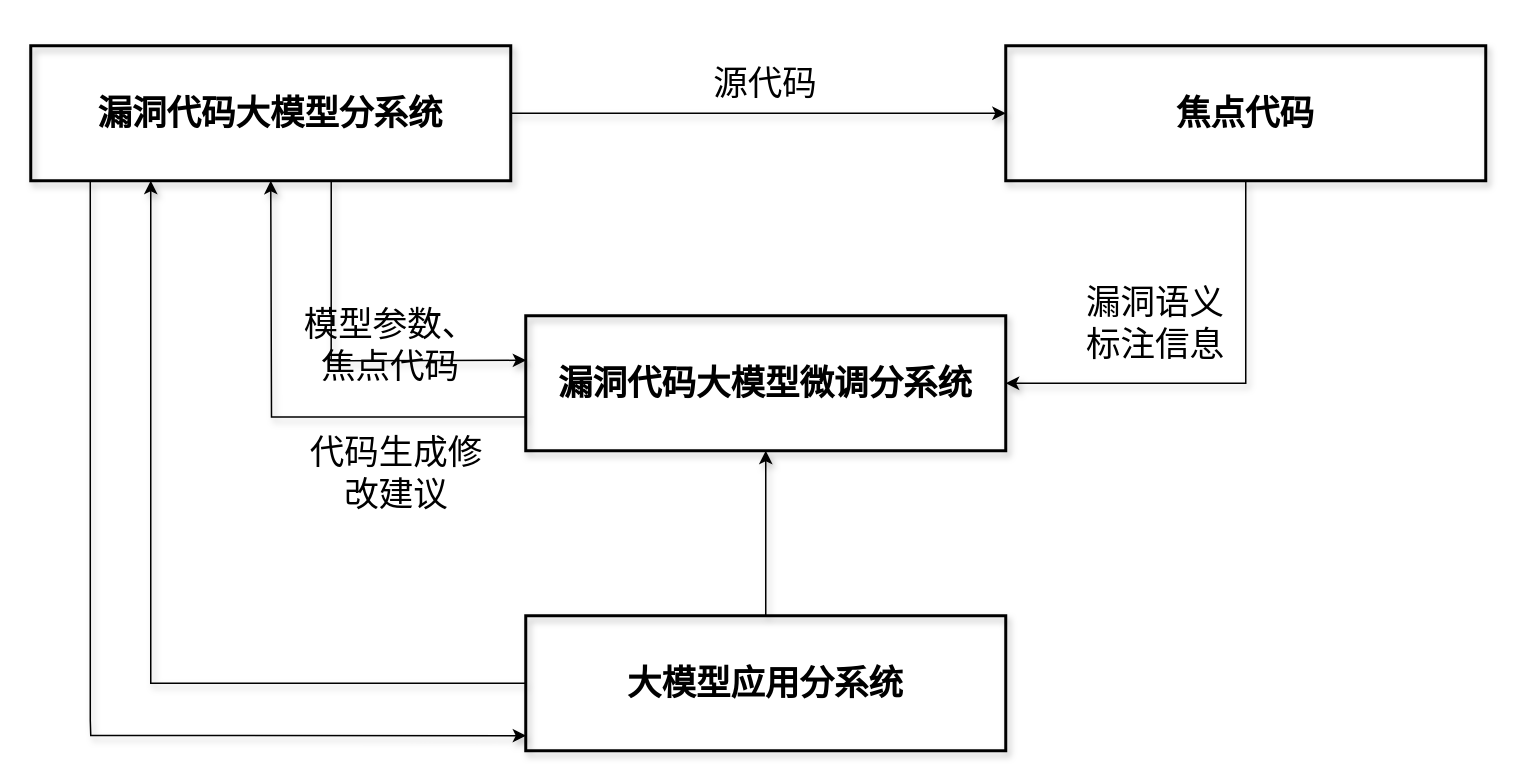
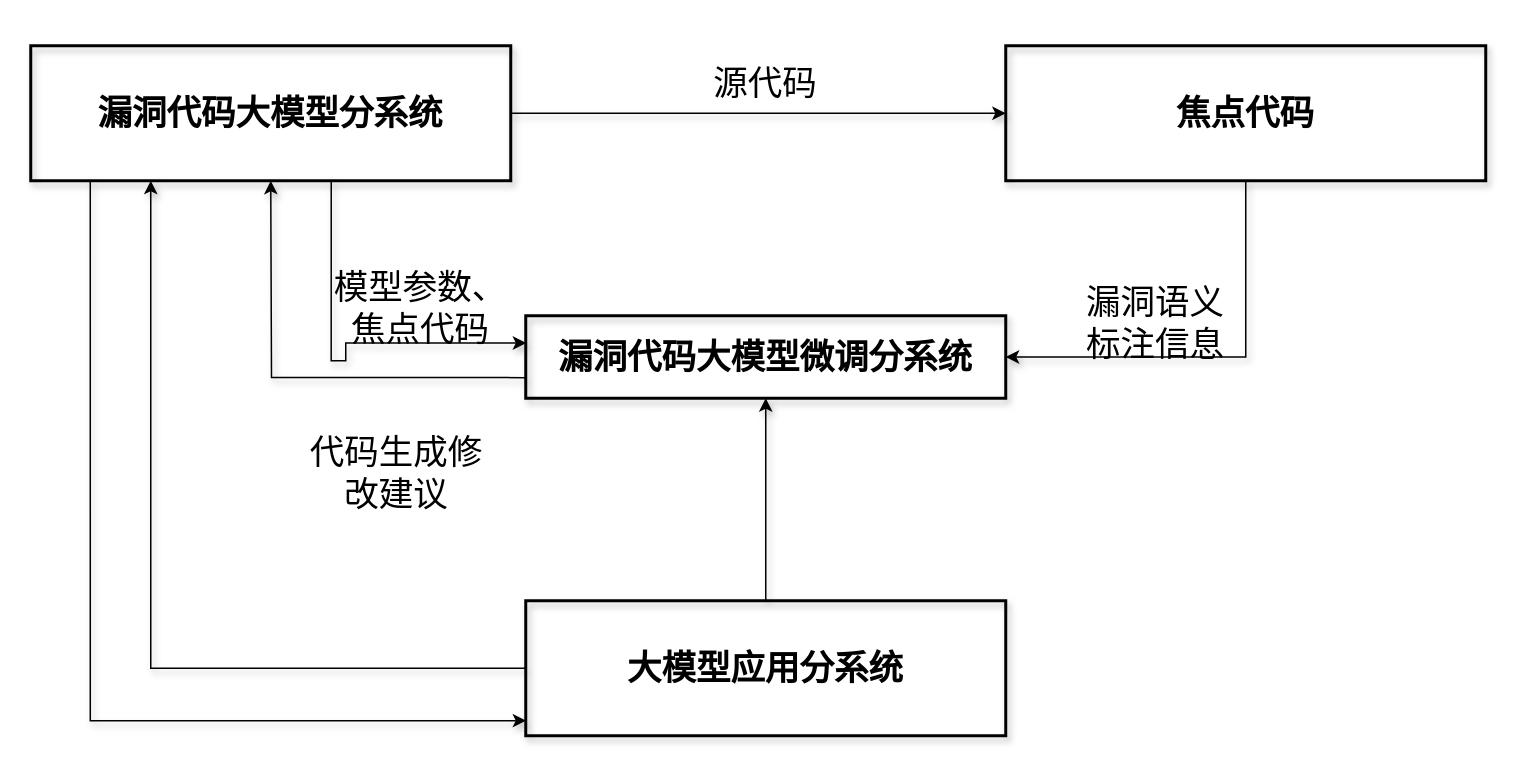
node "模型参数、焦点代码": moved (391, 346) -> (421, 308)
node "漏洞代码大模型微调分系统": size 480x135 -> 480x83
node "大模型应用分系统": moved (766, 683) -> (766, 668)
